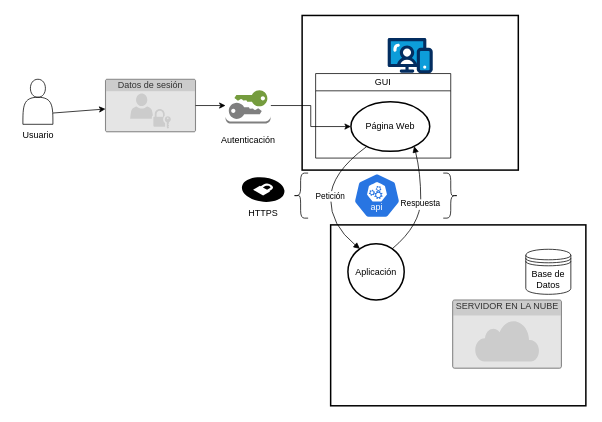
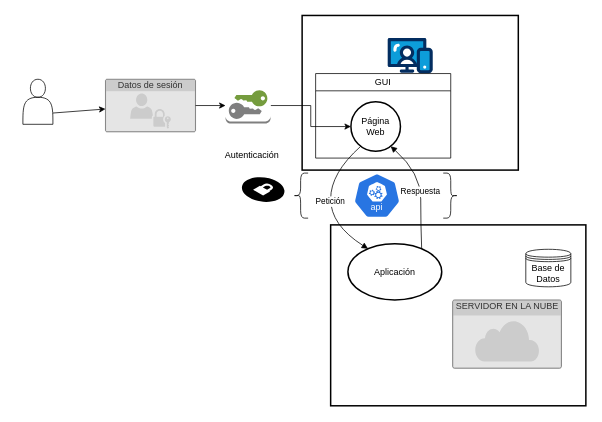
node "Página Web": size 79x50 -> 50x50
node "Usuario": removed
node "Autenticación": moved (248, 140) -> (252, 155)
node "HTTPS": removed
node "Aplicación": size 56x56 -> 94x56
node "Base de Datos": size 45x45 -> 45x38
